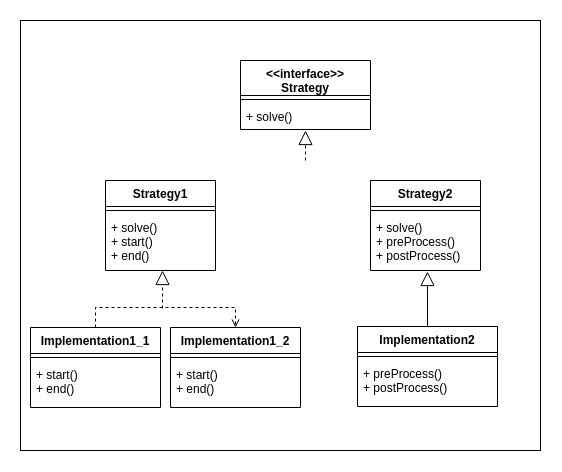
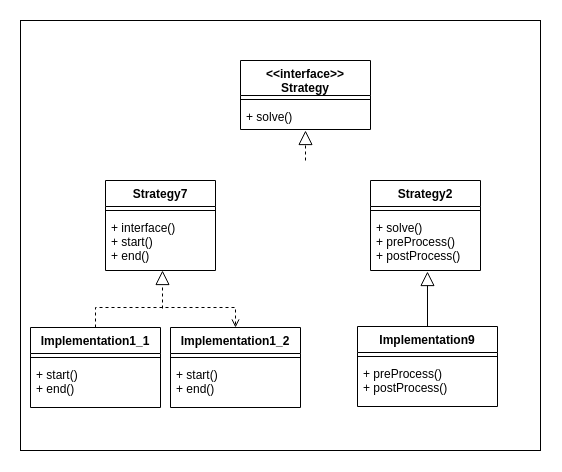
node "Strategy1": label "Strategy1" -> "Strategy7"
node "+ solve() + start() + end()": label "+ solve() + start() + end()" -> "+ interface() + start() + end()"
node "Implementation2": label "Implementation2" -> "Implementation9"
